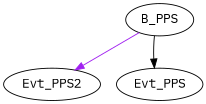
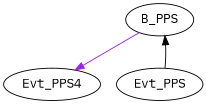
edge "B_PPS" -> "Evt_PPS": reversed
node "Evt_PPS2": label "Evt_PPS2" -> "Evt_PPS4"
